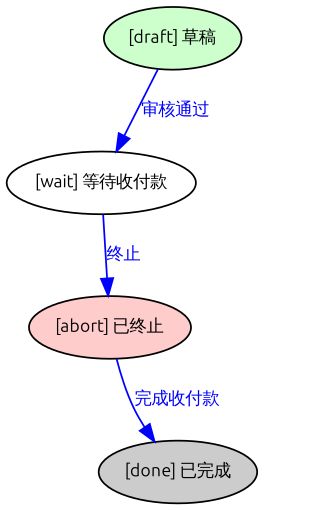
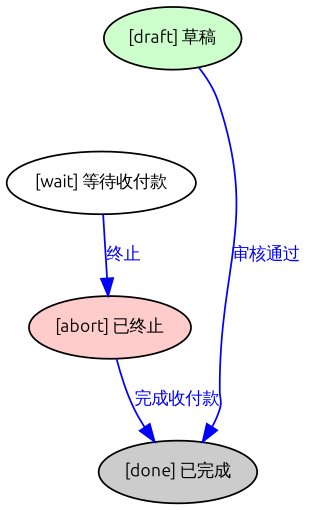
edge "[draft] 草稿" -> "[wait] 等待收付款": now "[draft] 草稿" -> "[done] 已完成"
